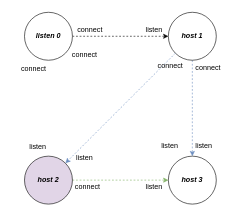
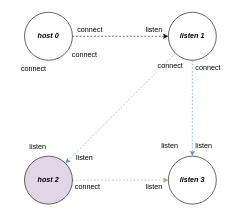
node "listen 0": label "listen 0" -> "host 0"
node "host 1": label "host 1" -> "listen 1"
node "host 3": label "host 3" -> "listen 3"
